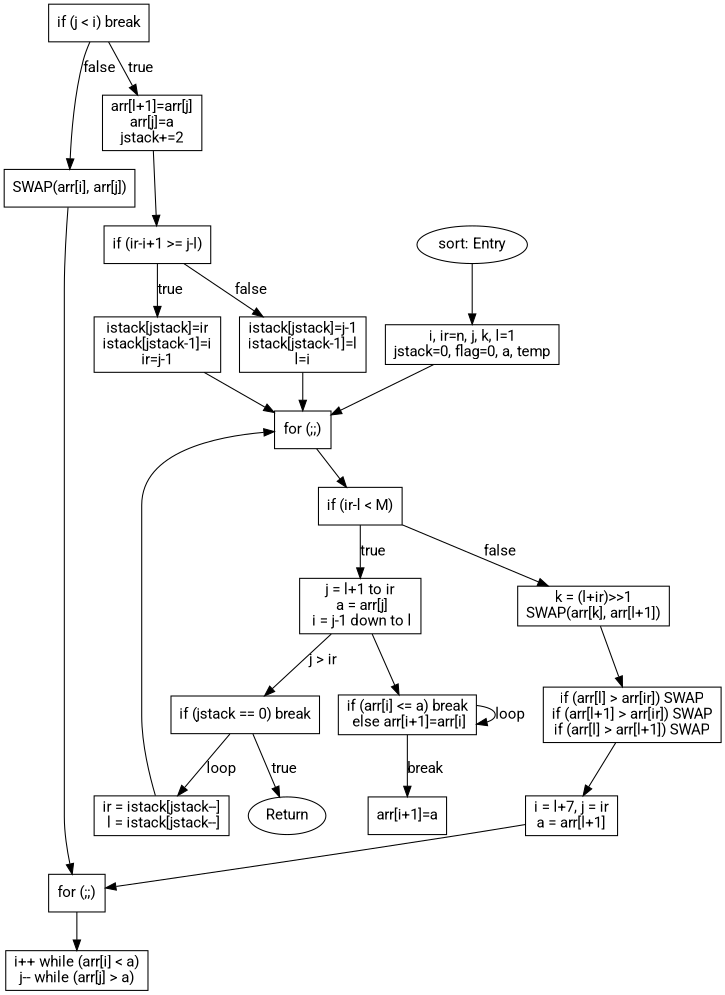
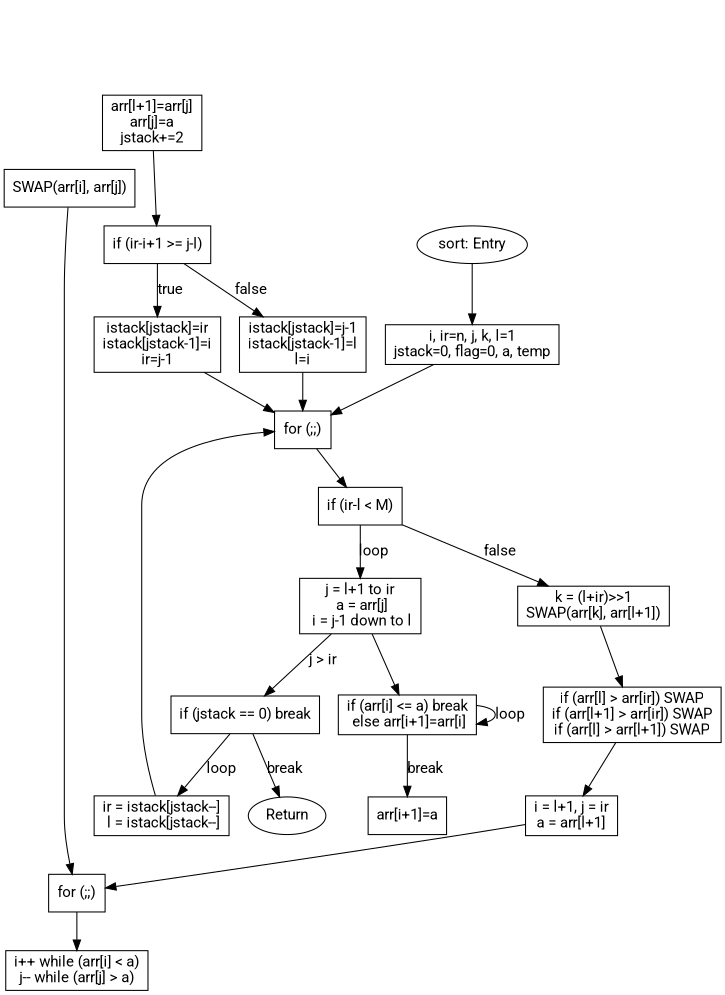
node "if (j < i) break": removed
edge "if (ir-l < M)" -> "j = l+1 to ir a = arr[j] i = j-1 down to l": label "true" -> "loop"
edge "if (jstack == 0) break" -> "Return": label "true" -> "break"
node "i = l+7, j = ir a = arr[l+1]": label "i = l+7, j = ir a = arr[l+1]" -> "i = l+1, j = ir a = arr[l+1]"
